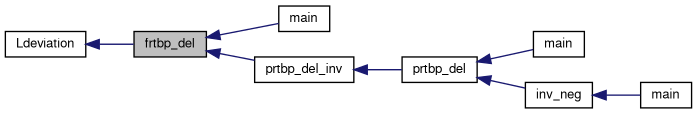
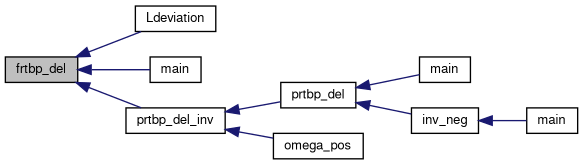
edge "frtbp_del" -> "Ldeviation": reversed
node "omega_pos": added
